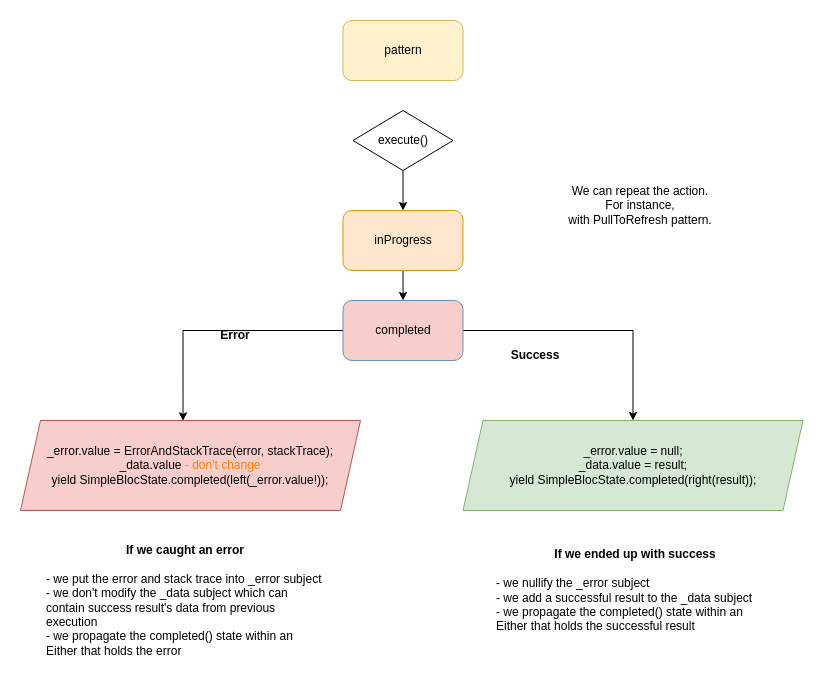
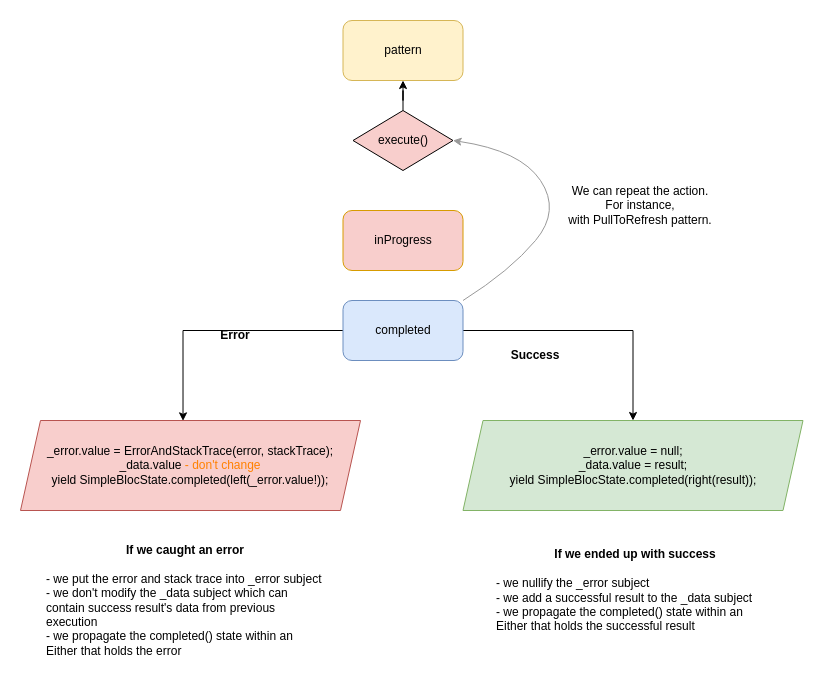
node "execute()": fillcolor #ffffff -> #f8cecc
edge "execute()" -> "inProgress": now "execute()" -> "pattern"
edge "completed" -> "execute()": added
node "inProgress": fillcolor #ffe6cc -> #f8cecc
edge "inProgress" -> "completed": removed
node "completed": fillcolor #f8cecc -> #dae8fc
